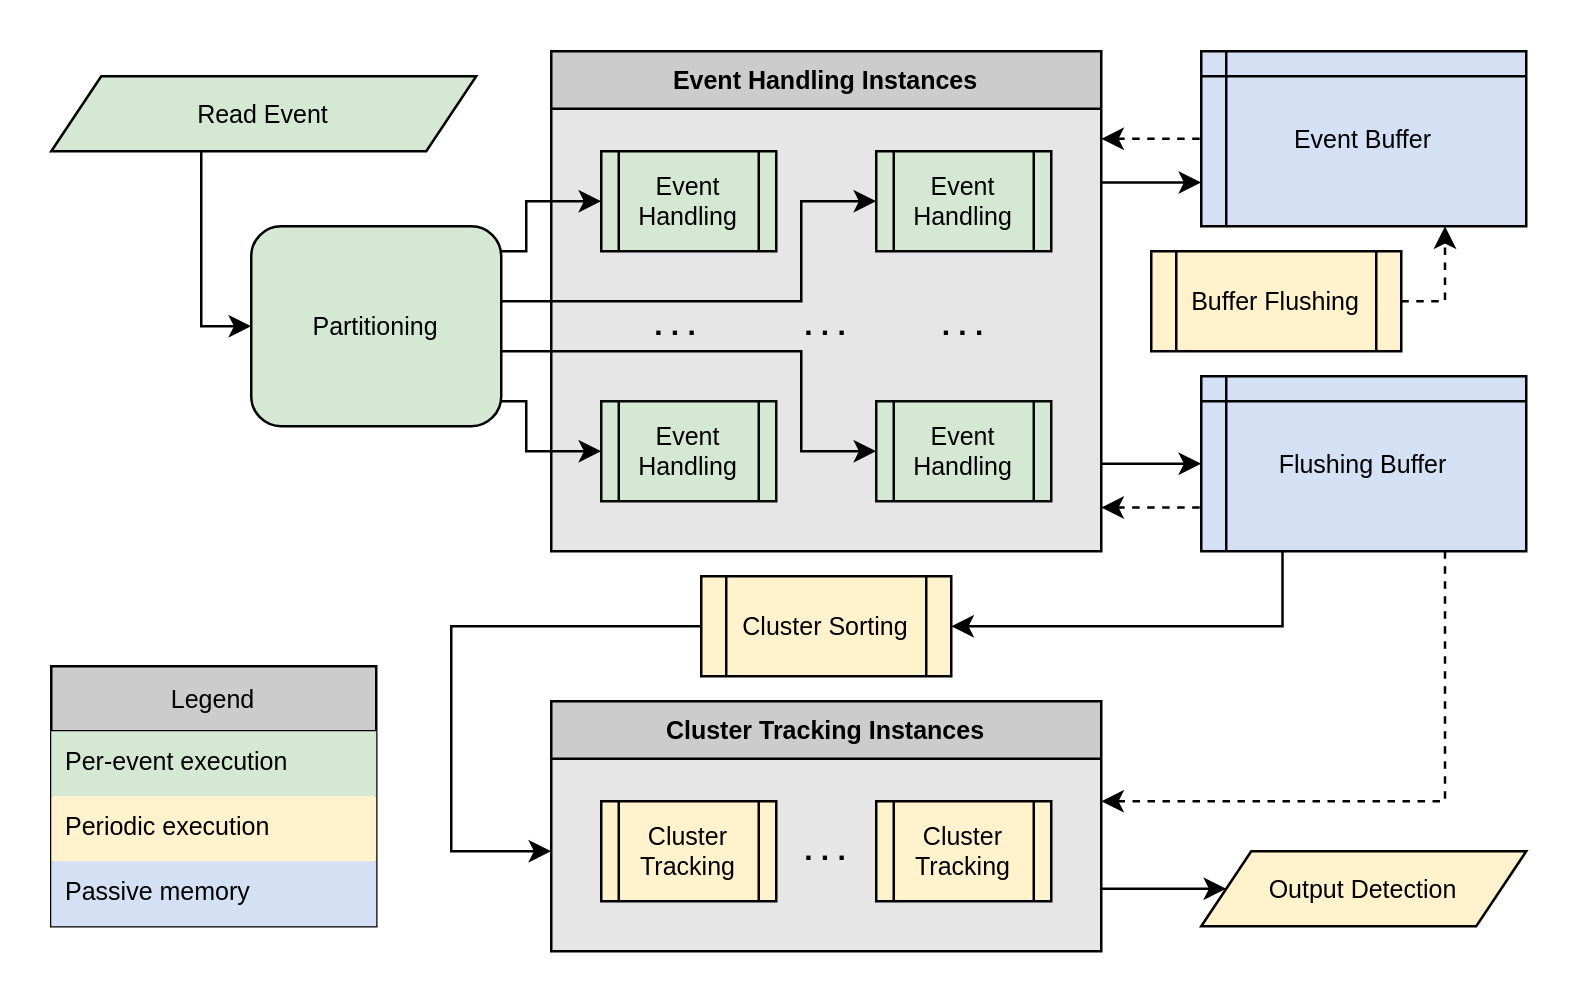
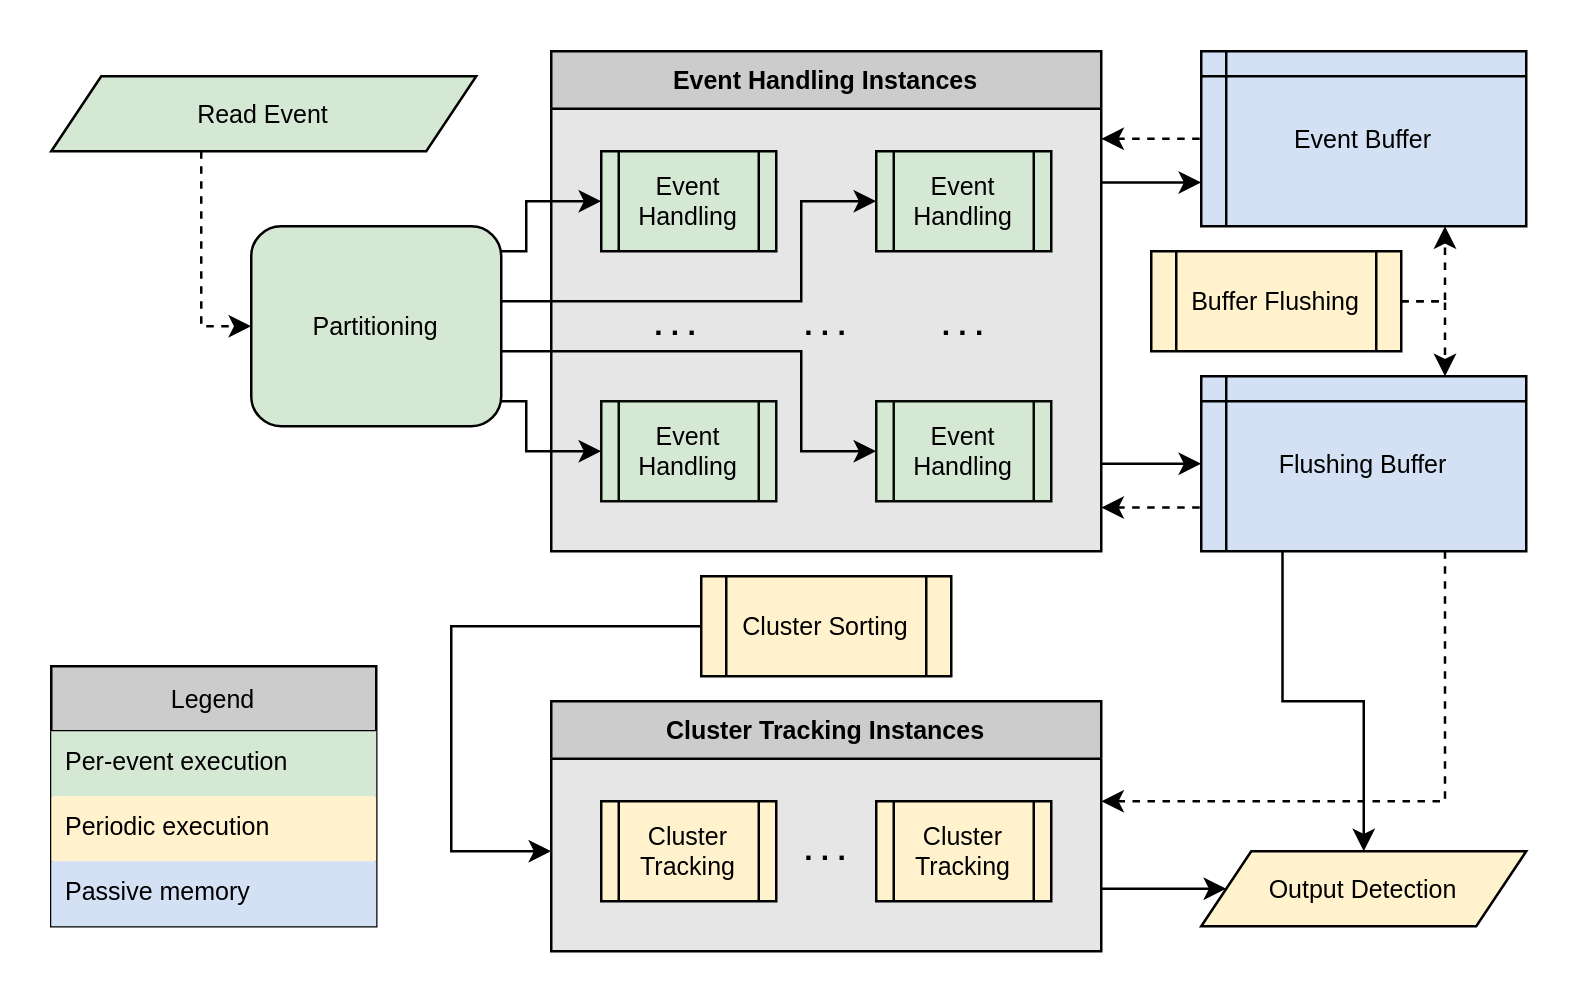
edge "Read Event" -> "Partitioning": style solid -> dashed
edge "Buffer Flushing" -> "Flushing Buffer": added
edge "Flushing Buffer" -> "Cluster Sorting": now "Flushing Buffer" -> "Output Detection"
